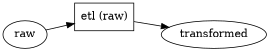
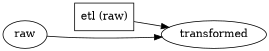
edge "raw" -> "etl (raw)": now "raw" -> "transformed"
